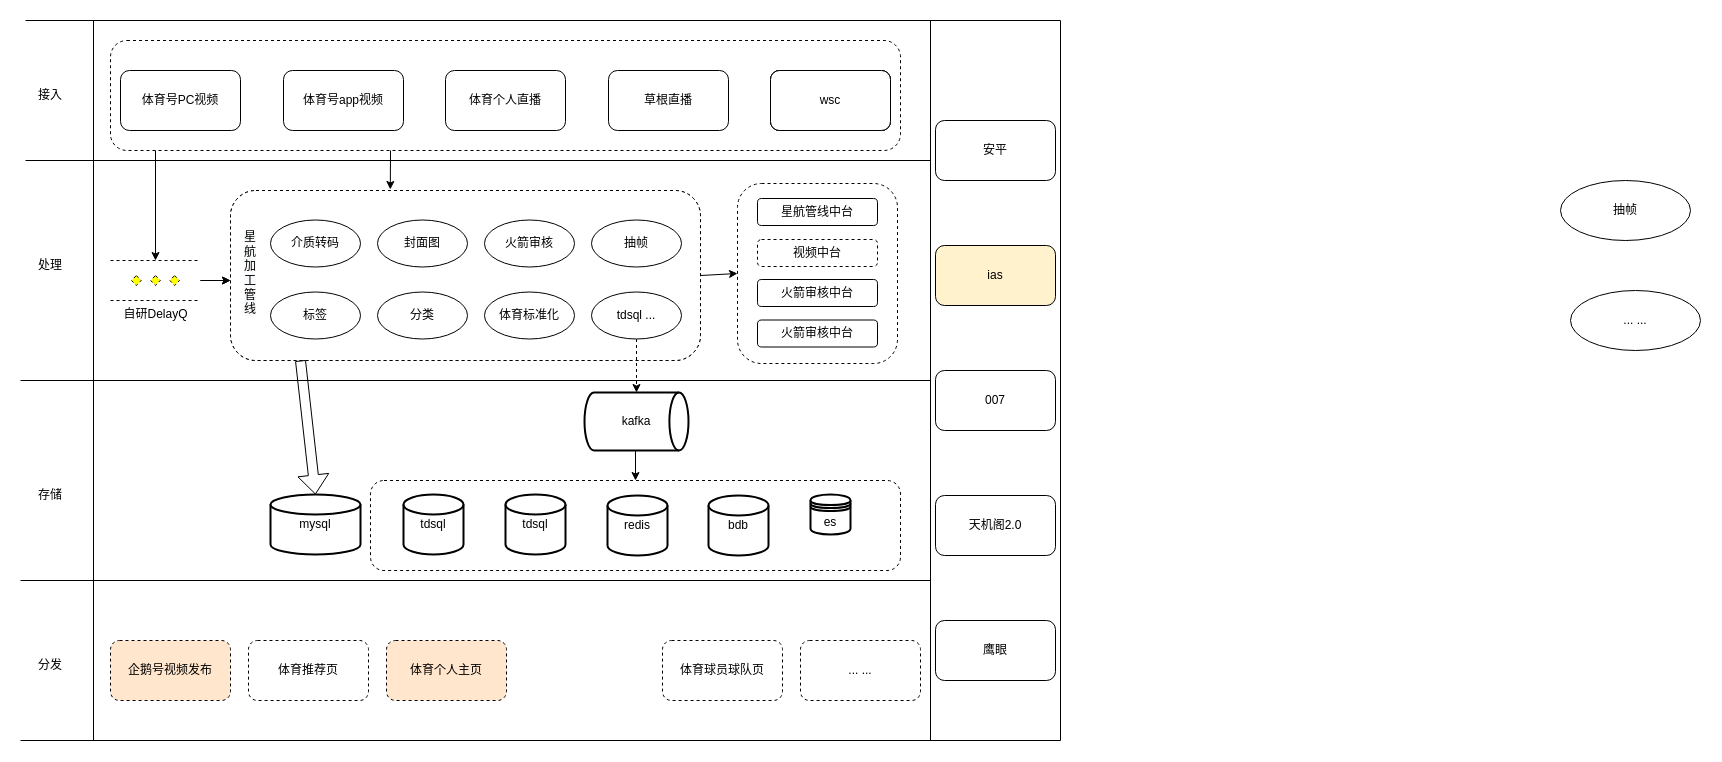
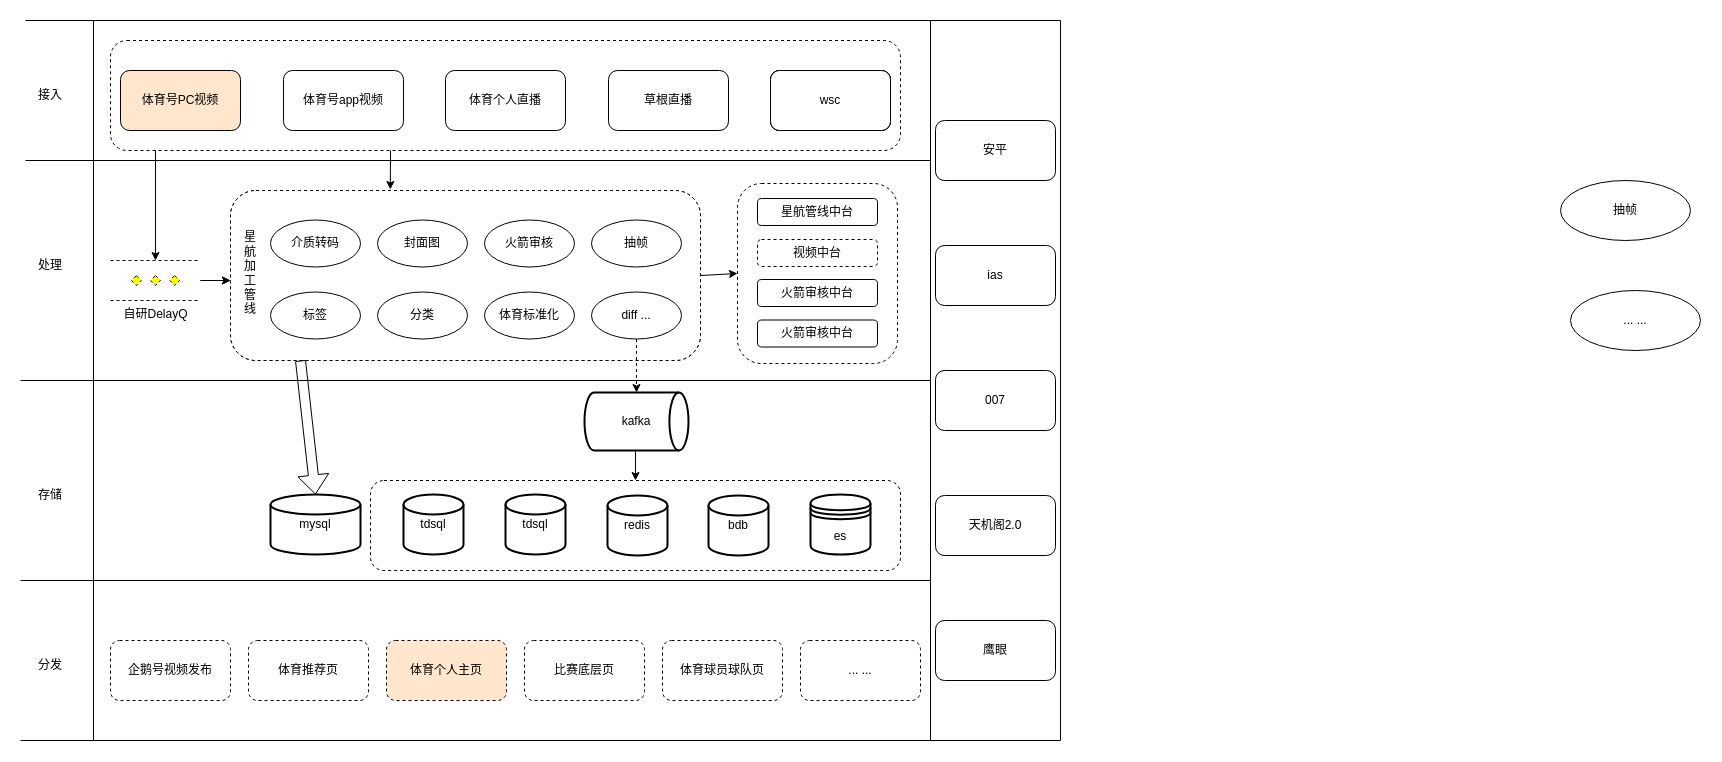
node "体育号PC视频": fillcolor #ffffff -> #ffe6cc
node "ias": fillcolor #fff2cc -> #ffffff
node "tdsql ...": label "tdsql ..." -> "diff ..."
node "es": size 40x40 -> 60x60
node "企鹅号视频发布": fillcolor #ffe6cc -> #ffffff
node "比赛底层页": added
